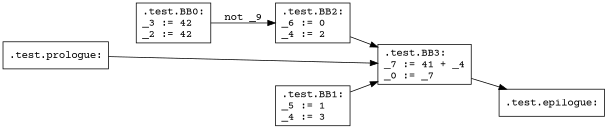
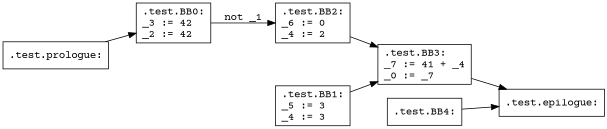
edge ".test.BB0: _3 := 42 _2 := 42" -> ".test.BB2: _6 := 0 _4 := 2": label "not _9" -> "not _1"
edge ".test.prologue:" -> ".test.BB3: _7 := 41 + _4 _0 := _7": now ".test.prologue:" -> ".test.BB0: _3 := 42 _2 := 42"
node ".test.BB1: _5 := 1 _4 := 3": label ".test.BB1: _5 := 1 _4 := 3" -> ".test.BB1: _5 := 3 _4 := 3"
node ".test.BB4:": added
